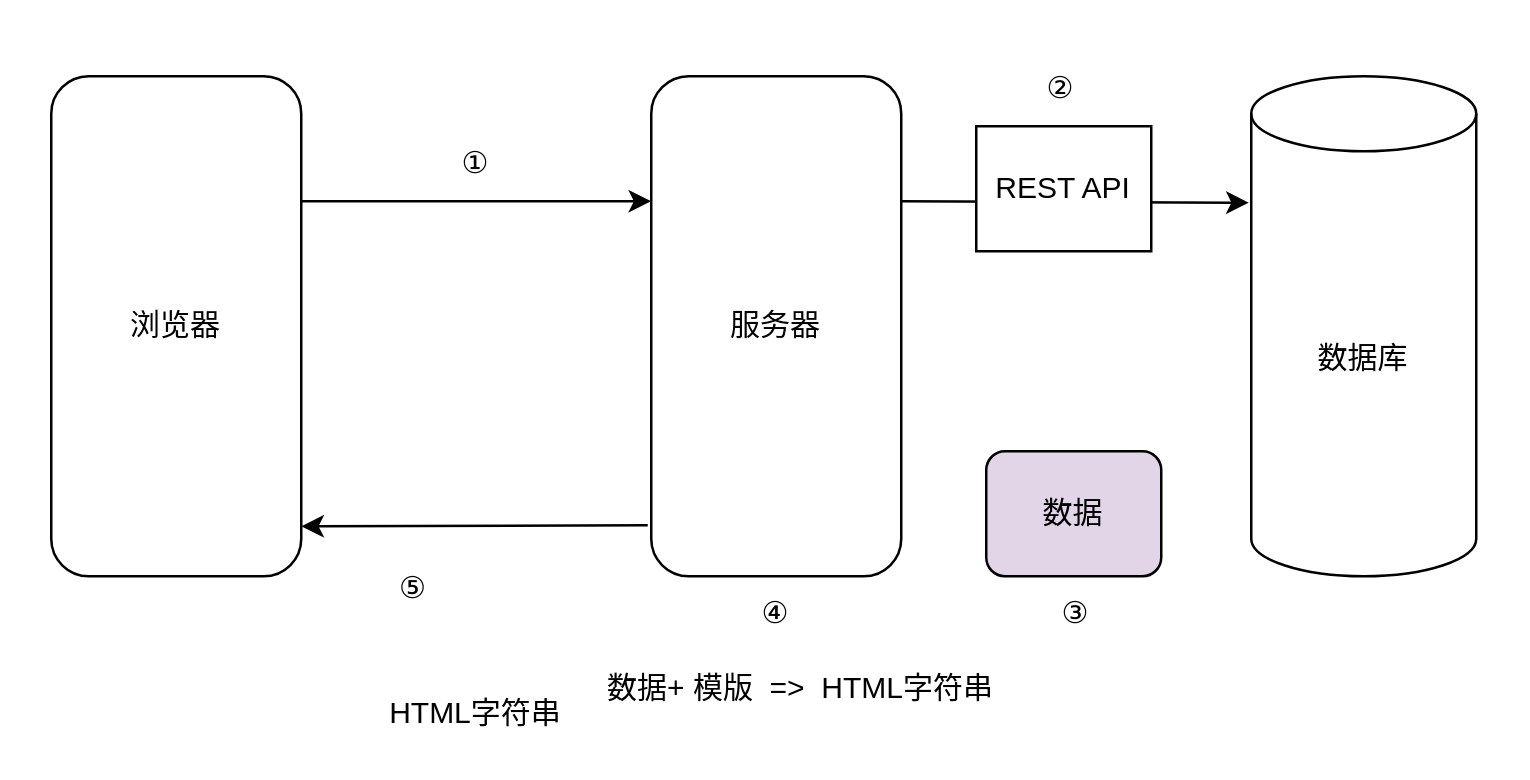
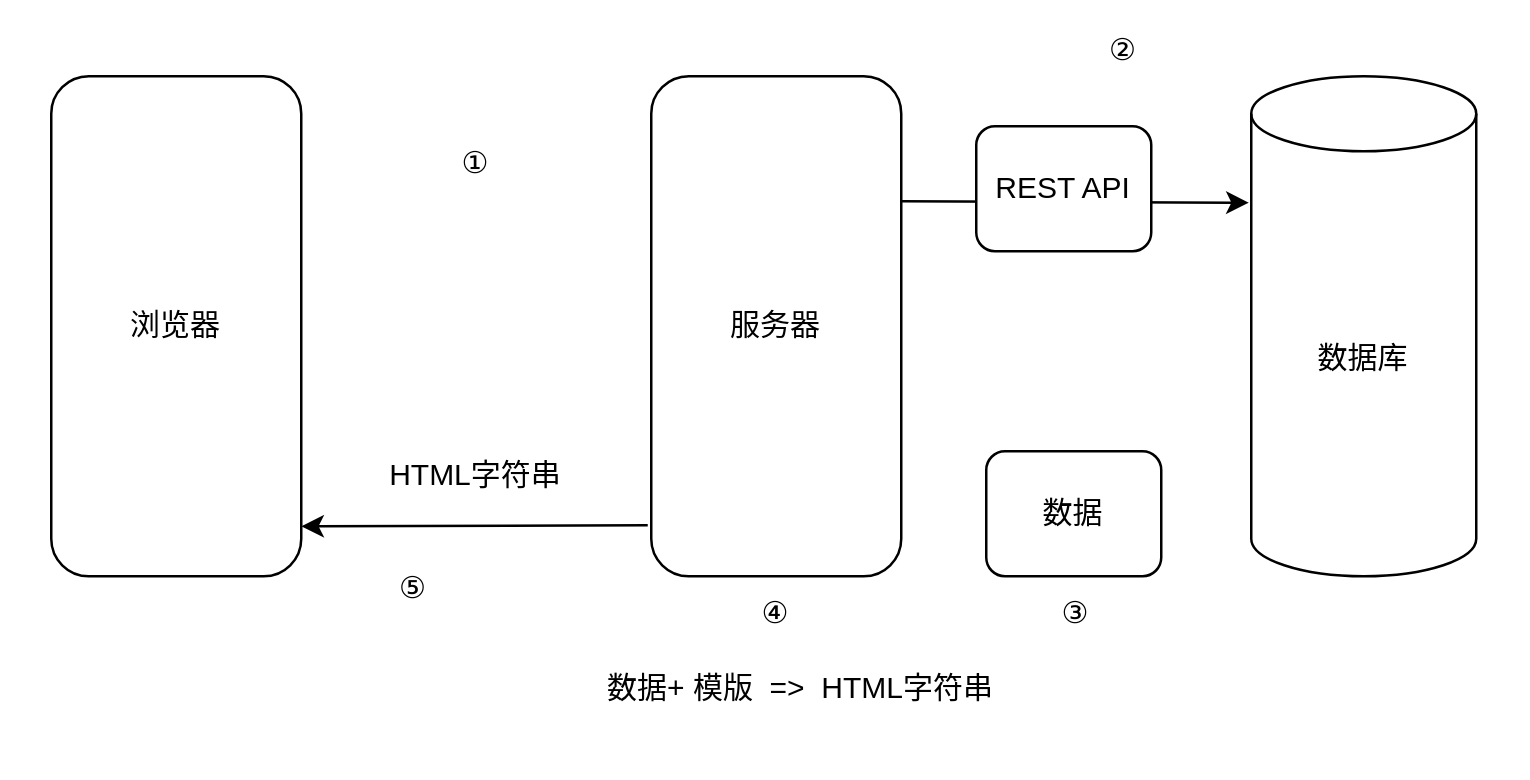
node "②": moved (1061, 89) -> (1124, 51)
node "REST API": shape rectangle -> rounded rectangle
edge "浏览器" -> "服务器": removed
node "数据": fillcolor #e1d5e7 -> #ffffff
node "HTML字符串": moved (476, 714) -> (476, 476)
